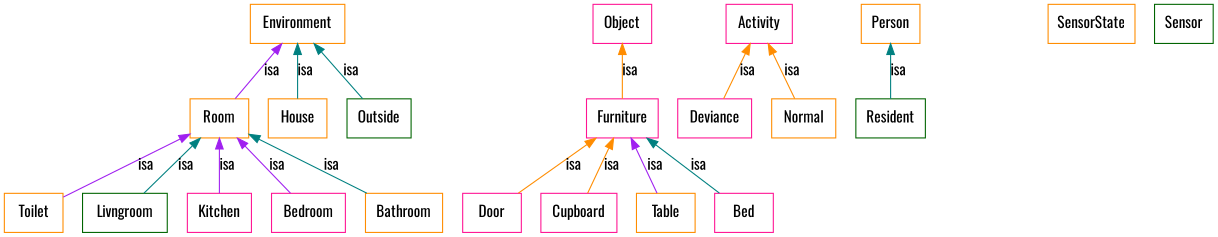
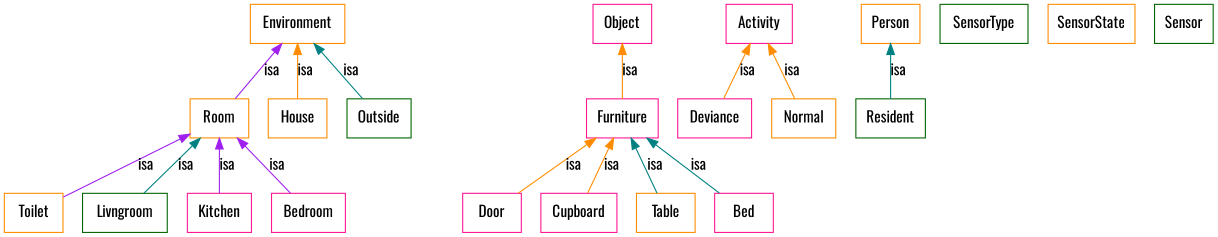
node "SensorType": added
edge "House" -> "Environment": color teal -> darkorange
edge "Table" -> "Furniture": color purple -> teal
node "Bathroom": removed
